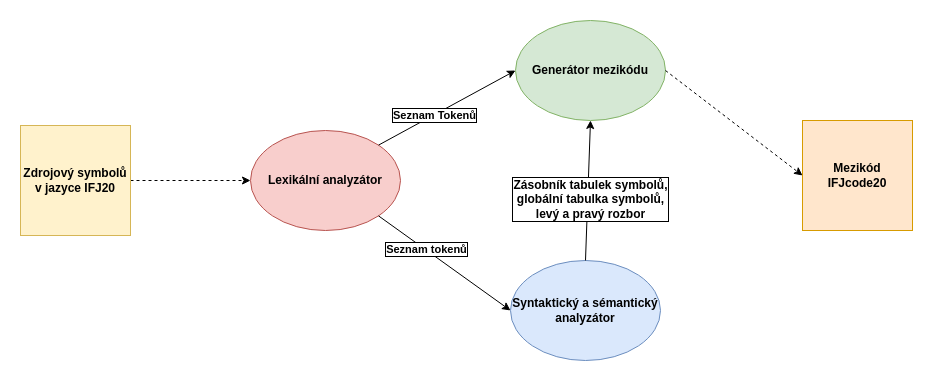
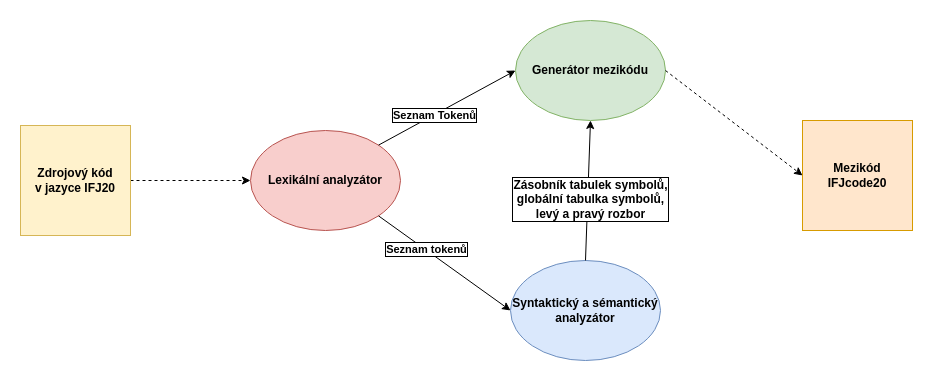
node "Zdrojový symbolů v jazyce IFJ20": label "Zdrojový symbolů v jazyce IFJ20" -> "Zdrojový kód v jazyce IFJ20"
